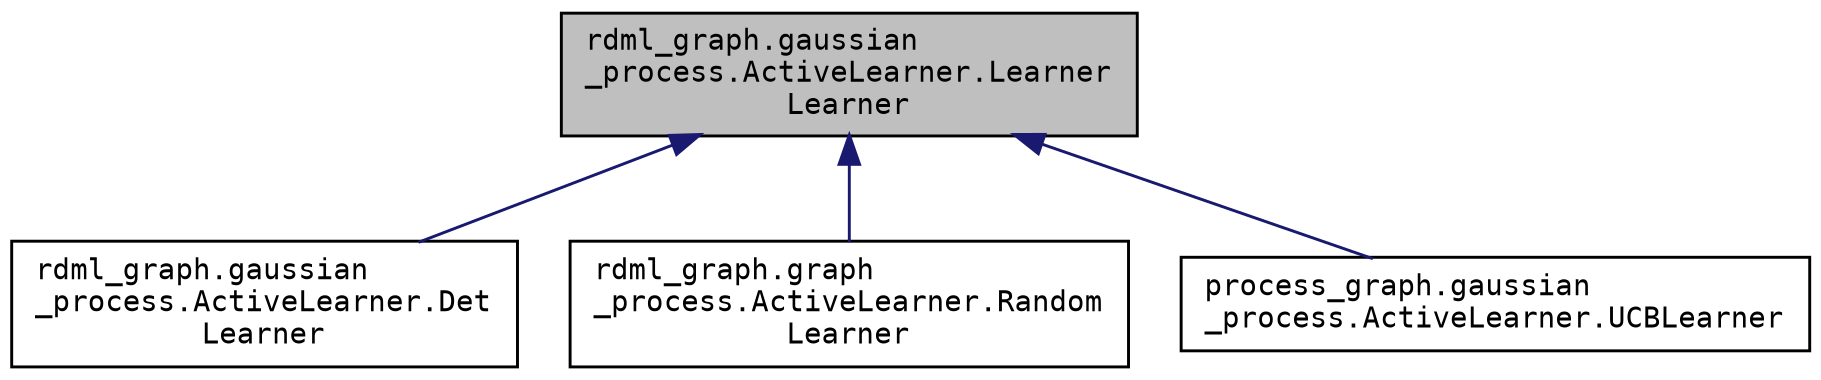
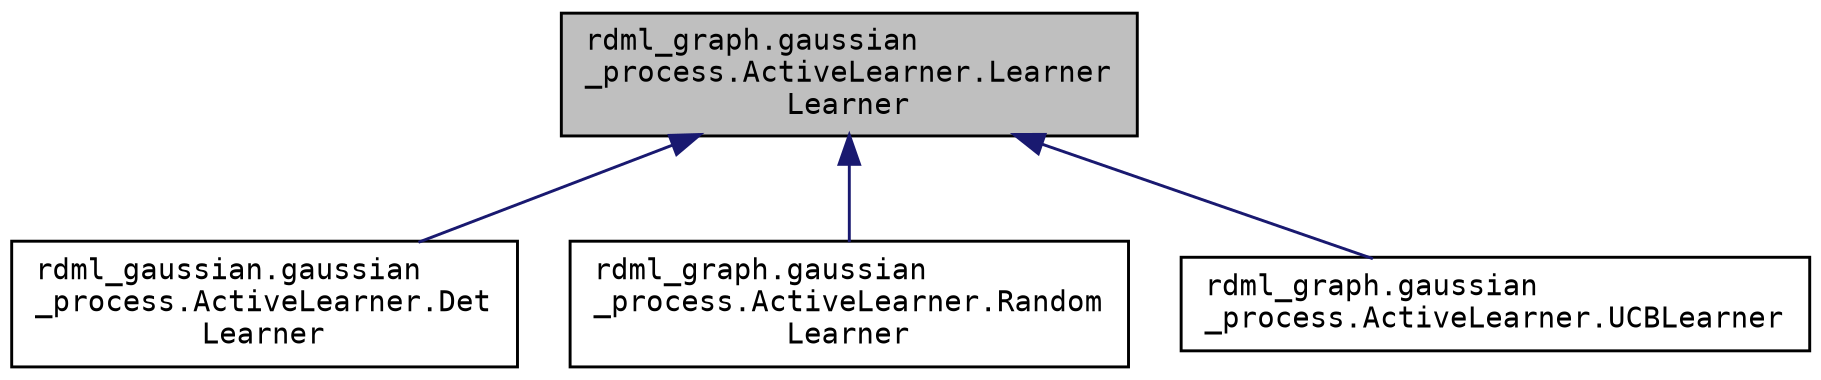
node "rdml_graph.gaussian _process.ActiveLearner.Det Learner": label "rdml_graph.gaussian _process.ActiveLearner.Det Learner" -> "rdml_gaussian.gaussian _process.ActiveLearner.Det Learner"
node "rdml_graph.graph _process.ActiveLearner.Random Learner": label "rdml_graph.graph _process.ActiveLearner.Random Learner" -> "rdml_graph.gaussian _process.ActiveLearner.Random Learner"
node "process_graph.gaussian _process.ActiveLearner.UCBLearner": label "process_graph.gaussian _process.ActiveLearner.UCBLearner" -> "rdml_graph.gaussian _process.ActiveLearner.UCBLearner"
